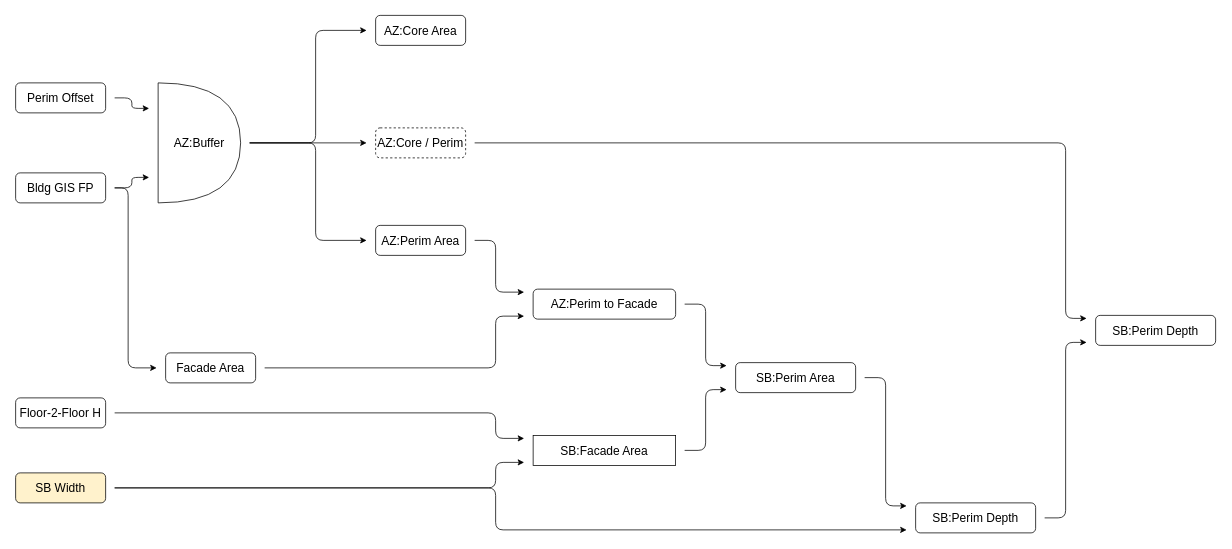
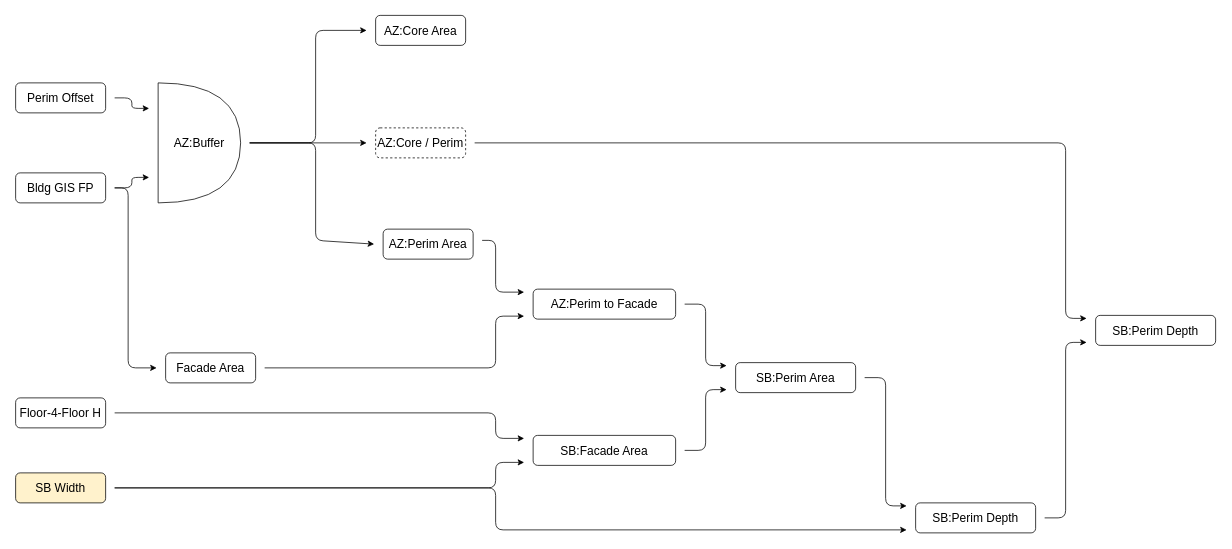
node "AZ:Perim Area": moved (420, 240) -> (428, 244)
node "Floor-2-Floor H": label "Floor-2-Floor H" -> "Floor-4-Floor H"
node "SB:Facade Area": shape rectangle -> rounded rectangle
